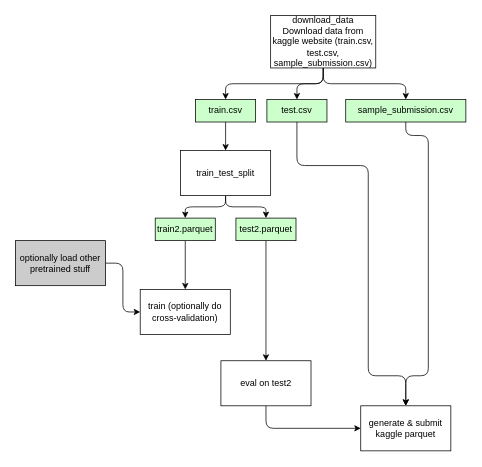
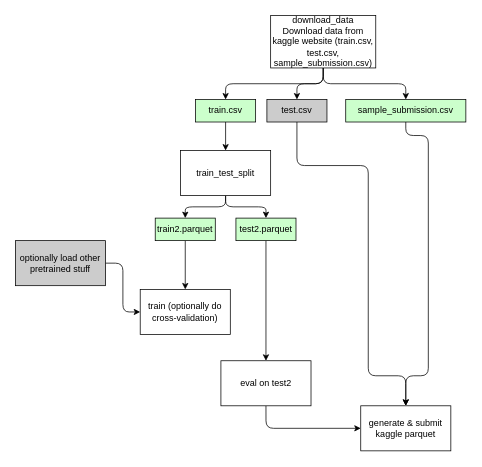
node "test.csv": fillcolor #ccffcc -> #cccccc
